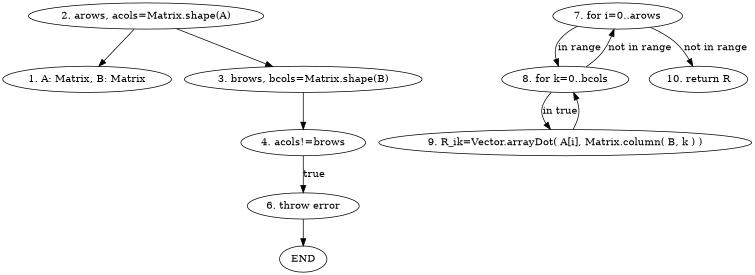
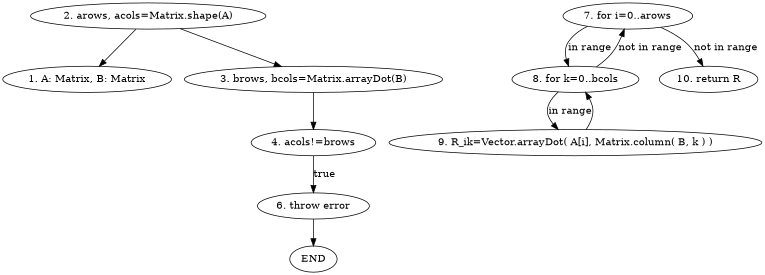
node "3. brows, bcols=Matrix.shape(B)": label "3. brows, bcols=Matrix.shape(B)" -> "3. brows, bcols=Matrix.arrayDot(B)"
edge "8. for k=0..bcols" -> "9. R_ik=Vector.arrayDot( A[i], Matrix.column( B, k ) )": label "in true" -> "in range"
